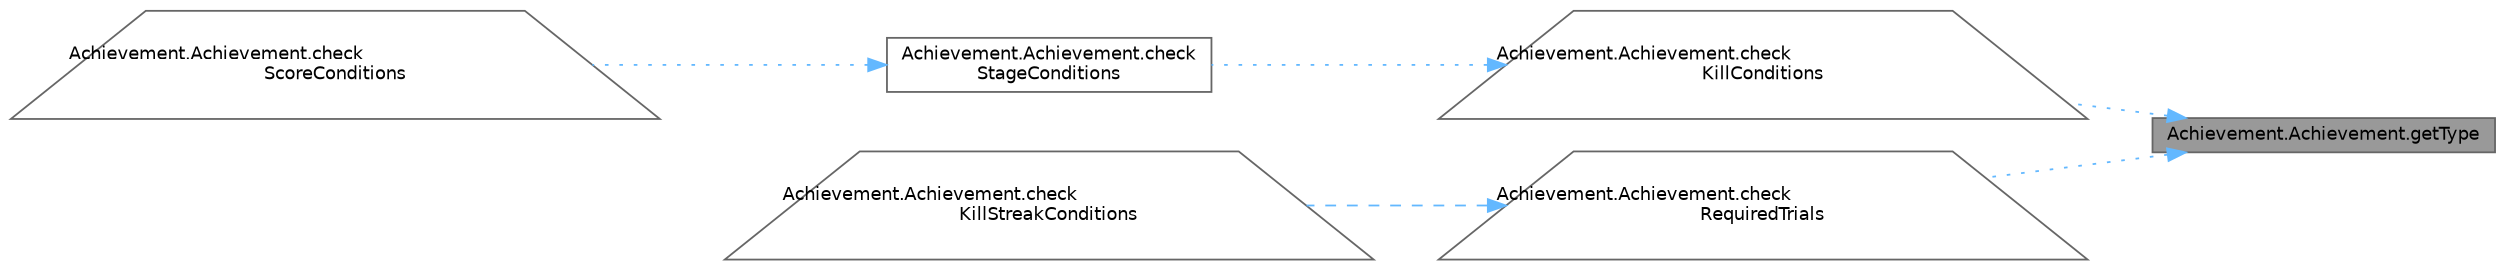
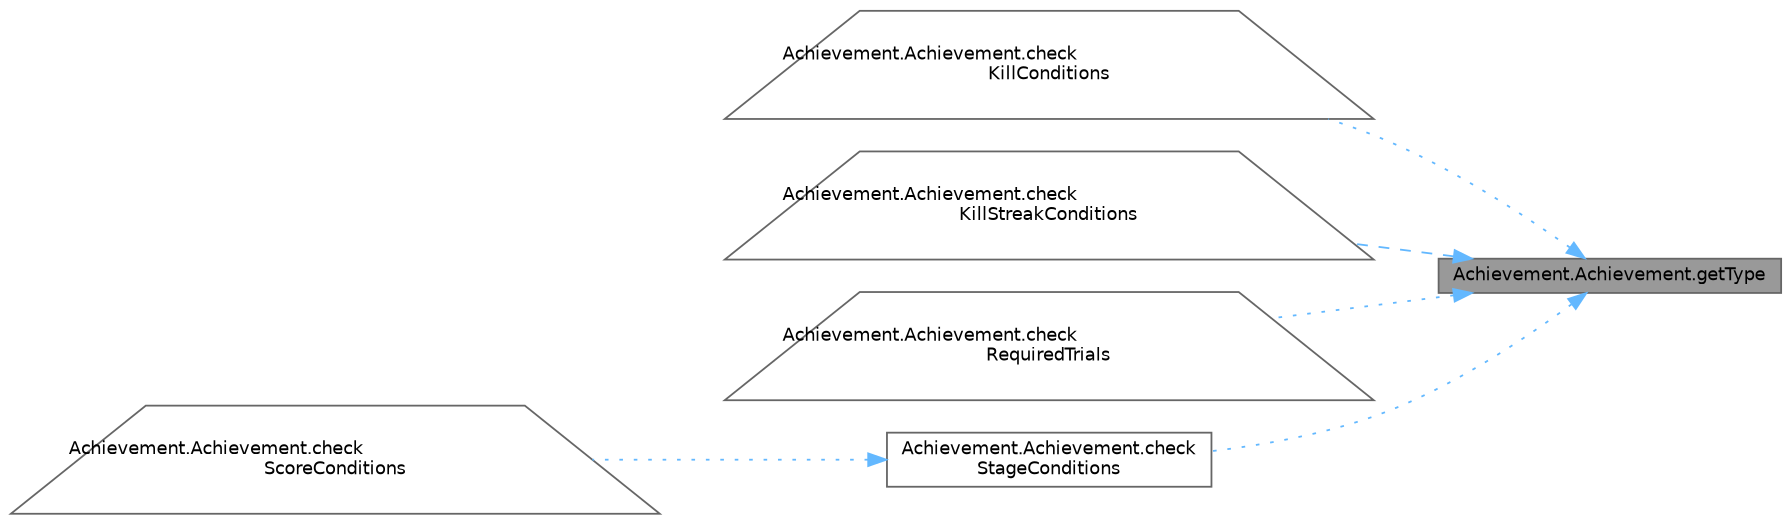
edge "Achievement.Achievement.check StageConditions" -> "Achievement.Achievement.check KillConditions": now "Achievement.Achievement.check StageConditions" -> "Achievement.Achievement.getType"
edge "Achievement.Achievement.check KillStreakConditions" -> "Achievement.Achievement.check RequiredTrials": now "Achievement.Achievement.check KillStreakConditions" -> "Achievement.Achievement.getType"
